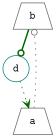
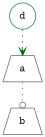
edge "b" -> "d": removed
